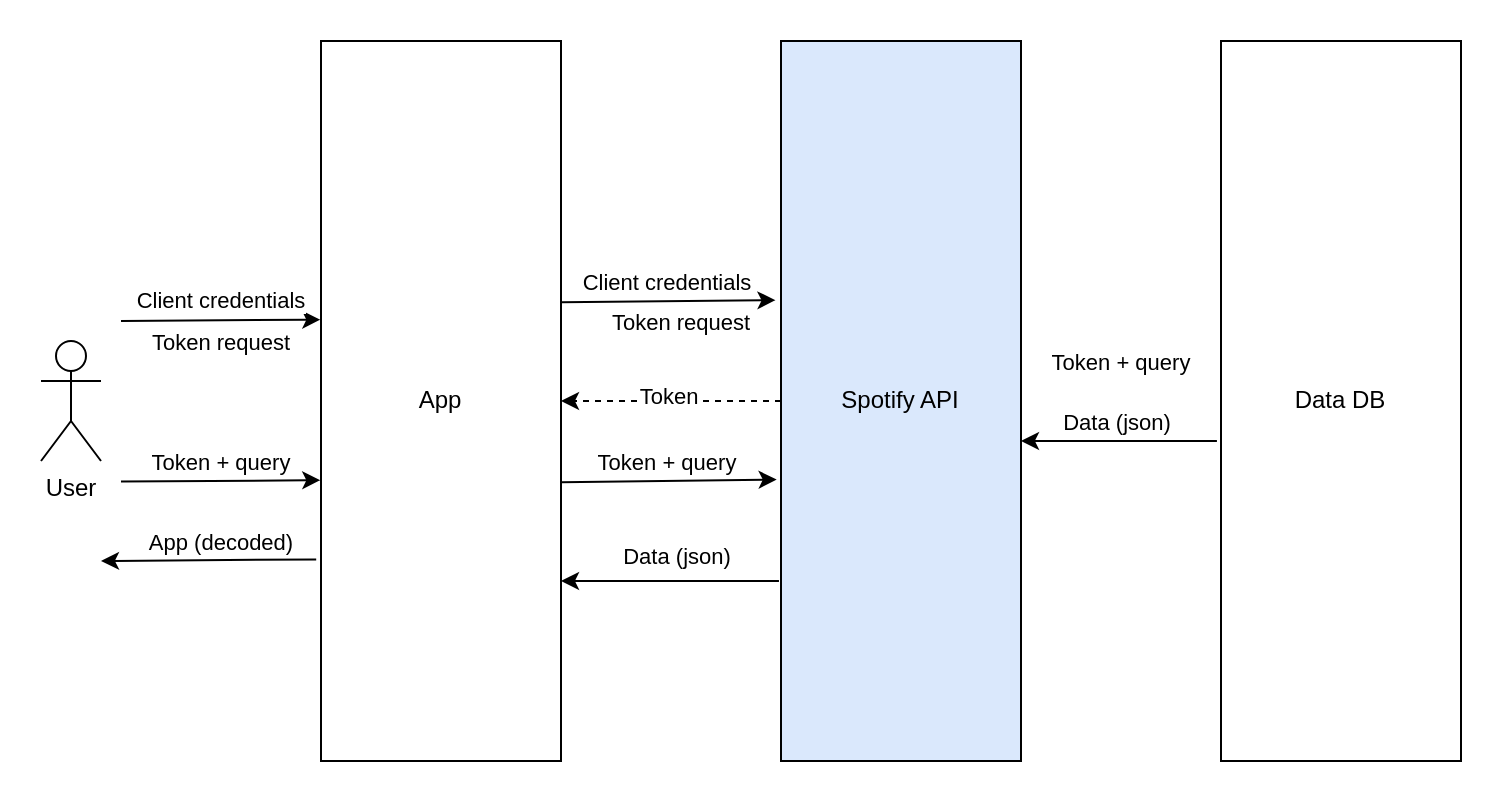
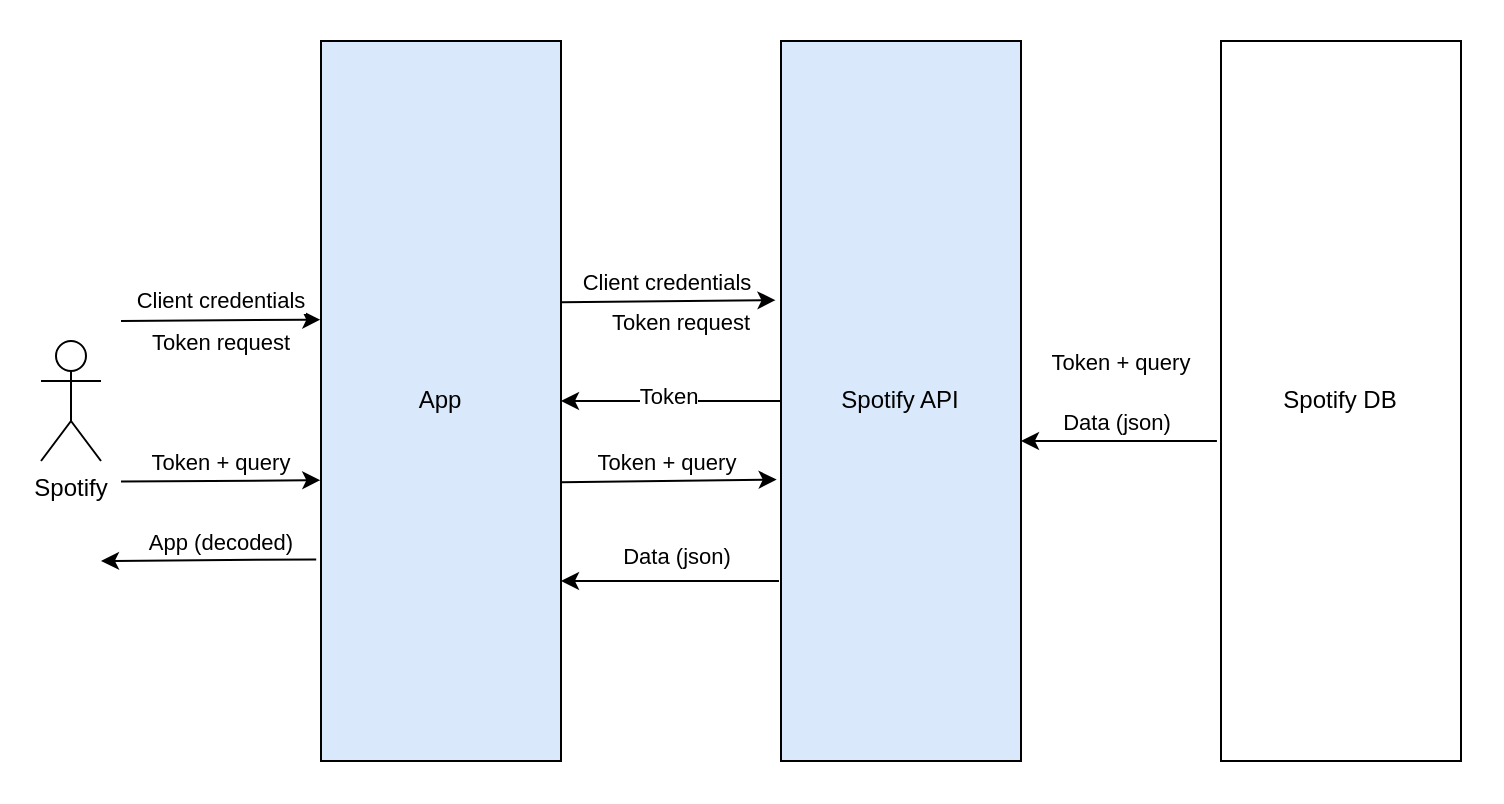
node "App": fillcolor #ffffff -> #dae8fc
edge "Spotify API" -> "App": style dashed -> solid
node "Data DB": label "Data DB" -> "Spotify DB"
node "User": label "User" -> "Spotify"
